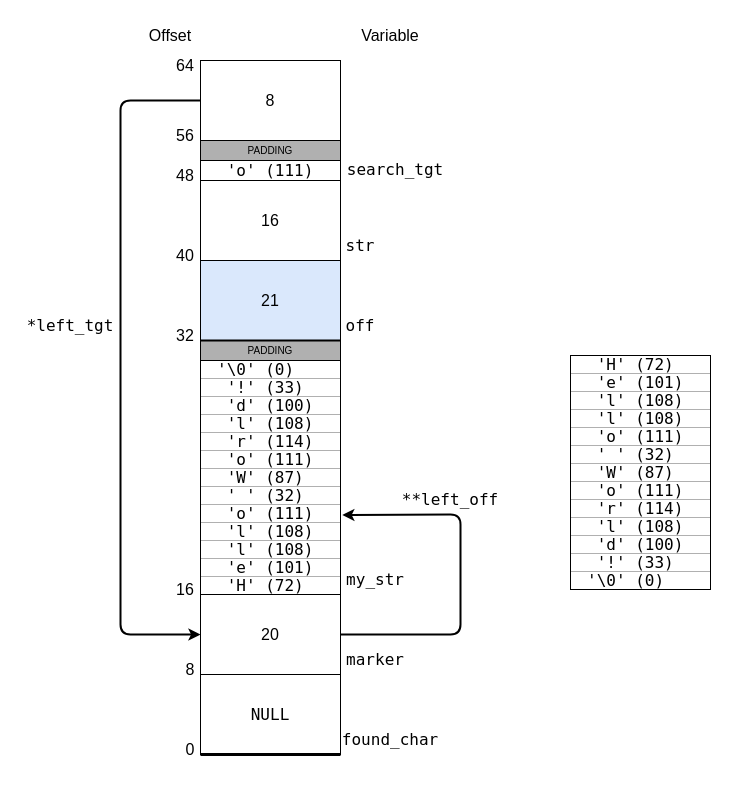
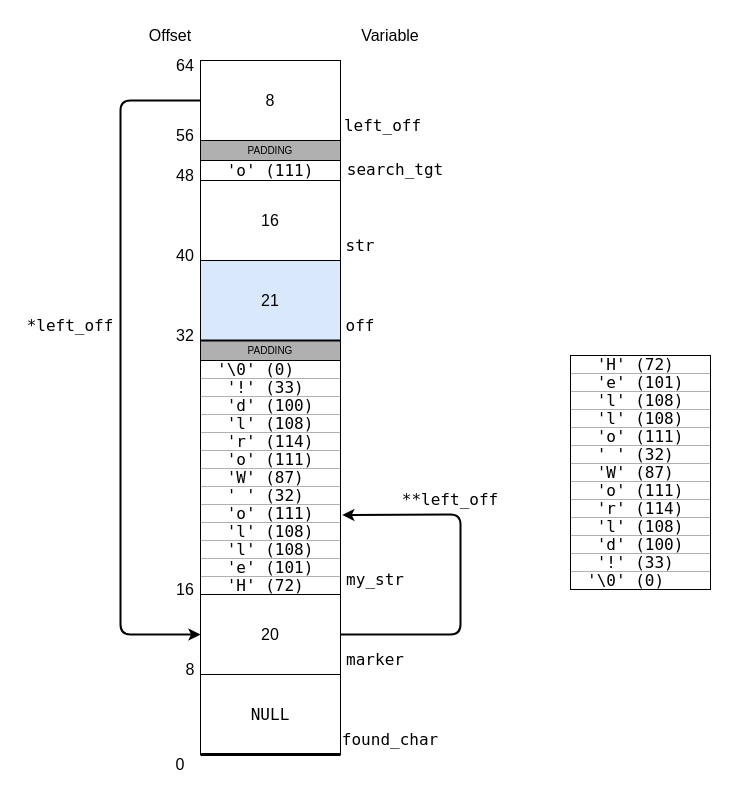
node "left_off": added
node "*left_tgt": label "*left_tgt" -> "*left_off"
node "0": moved (191, 750) -> (181, 765)
